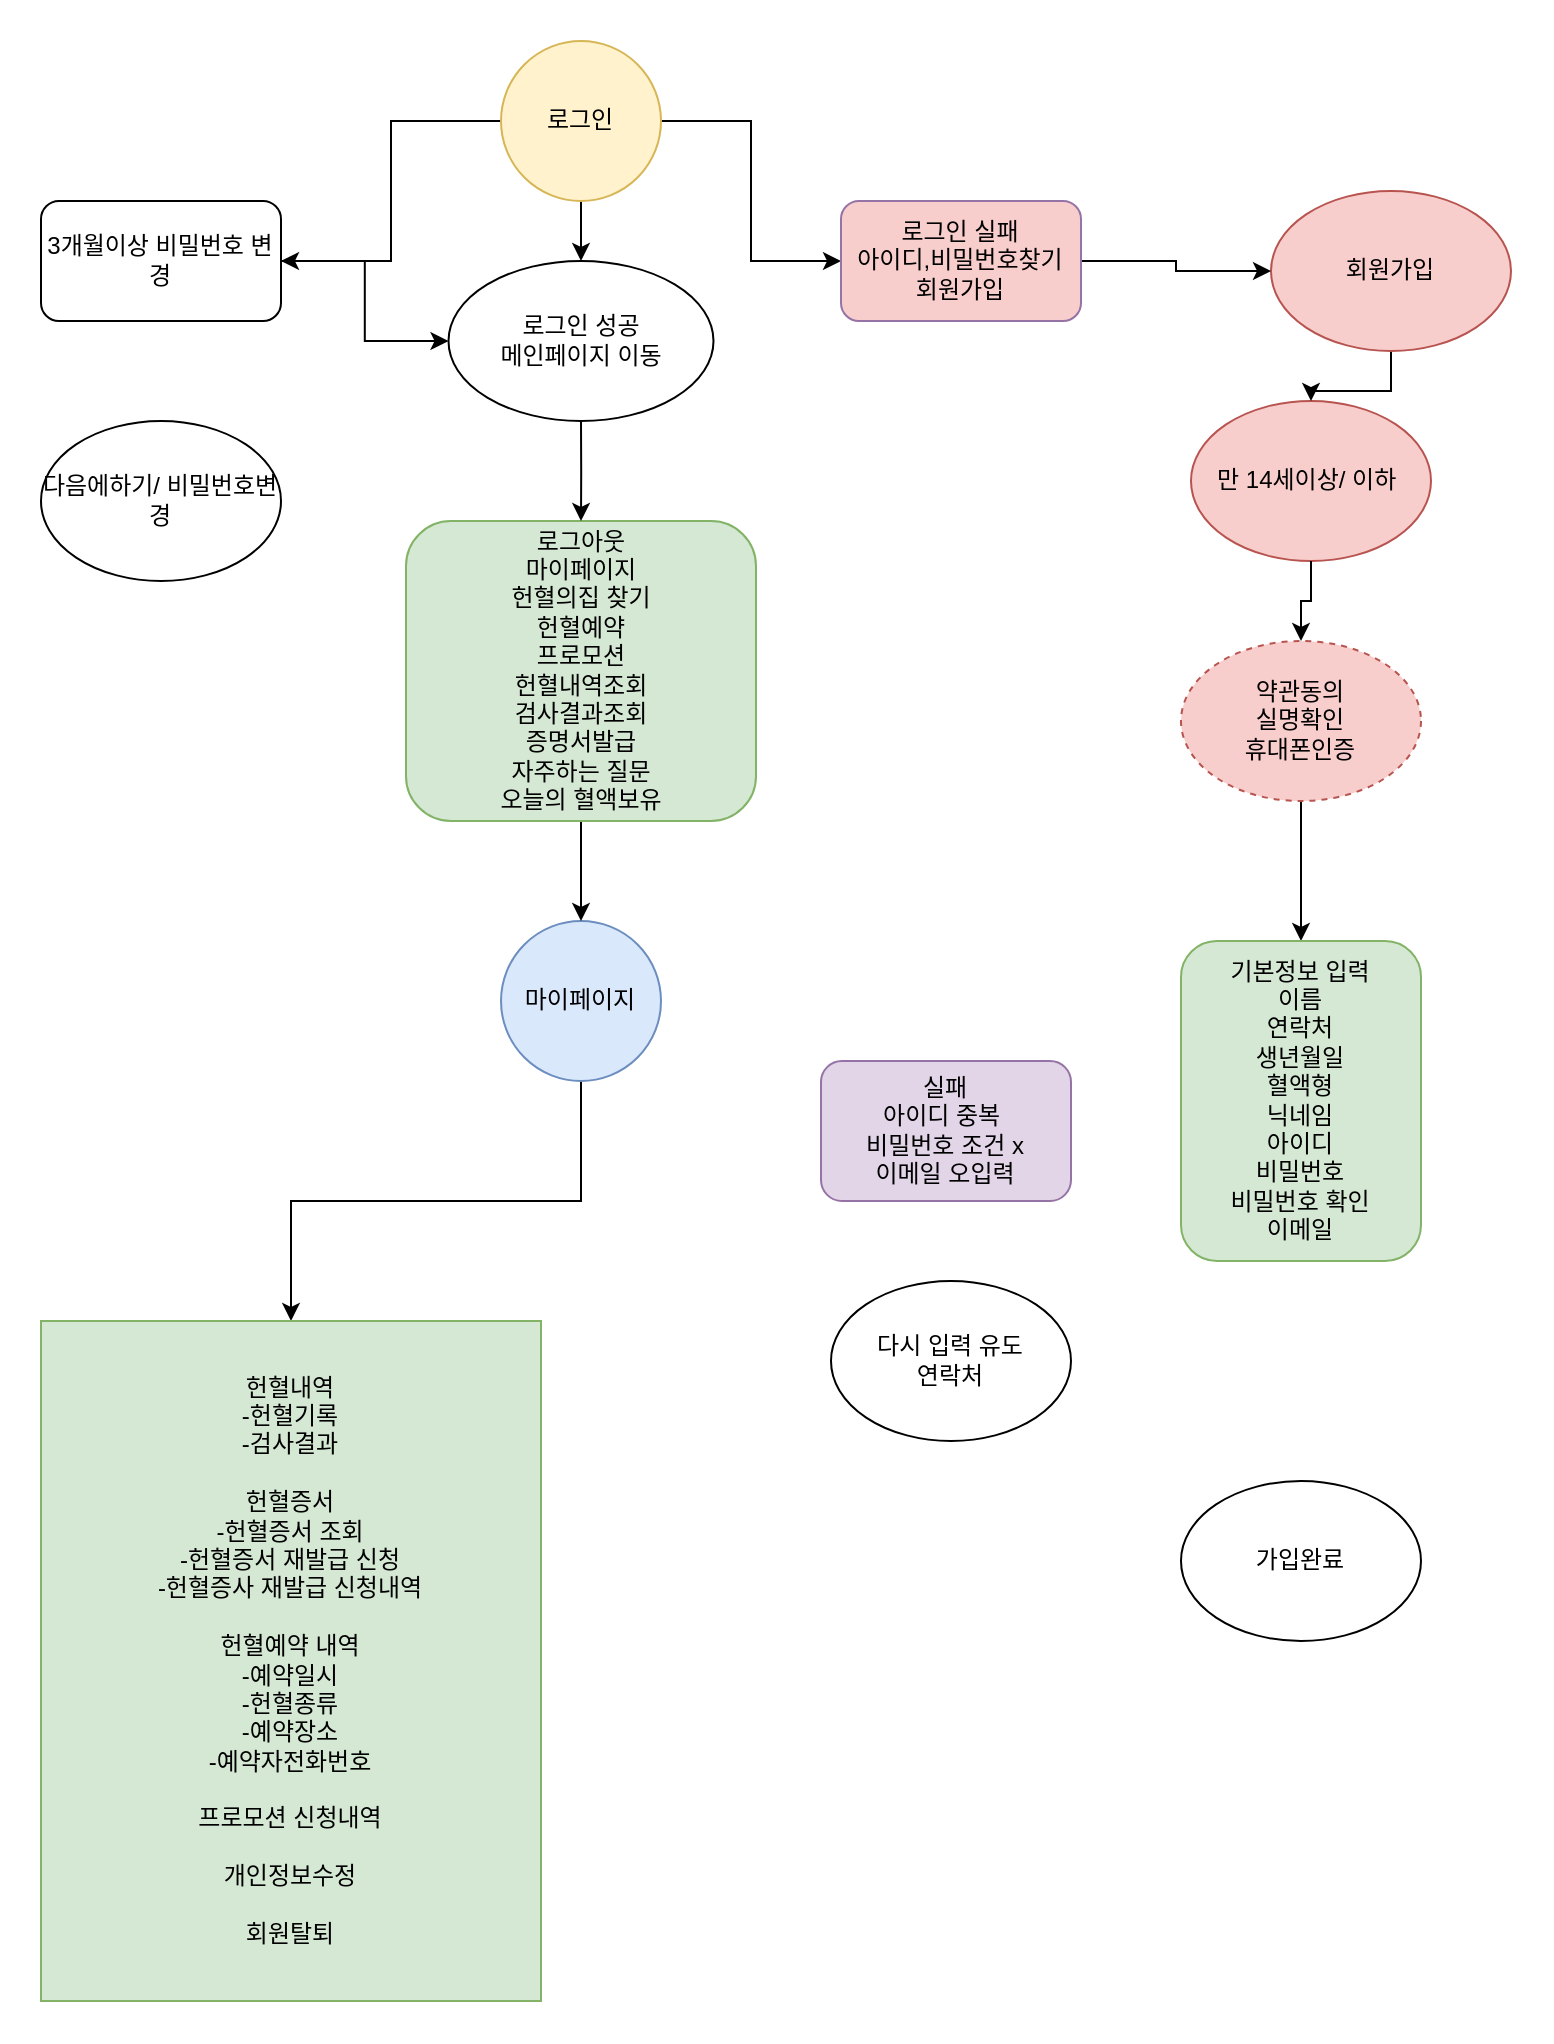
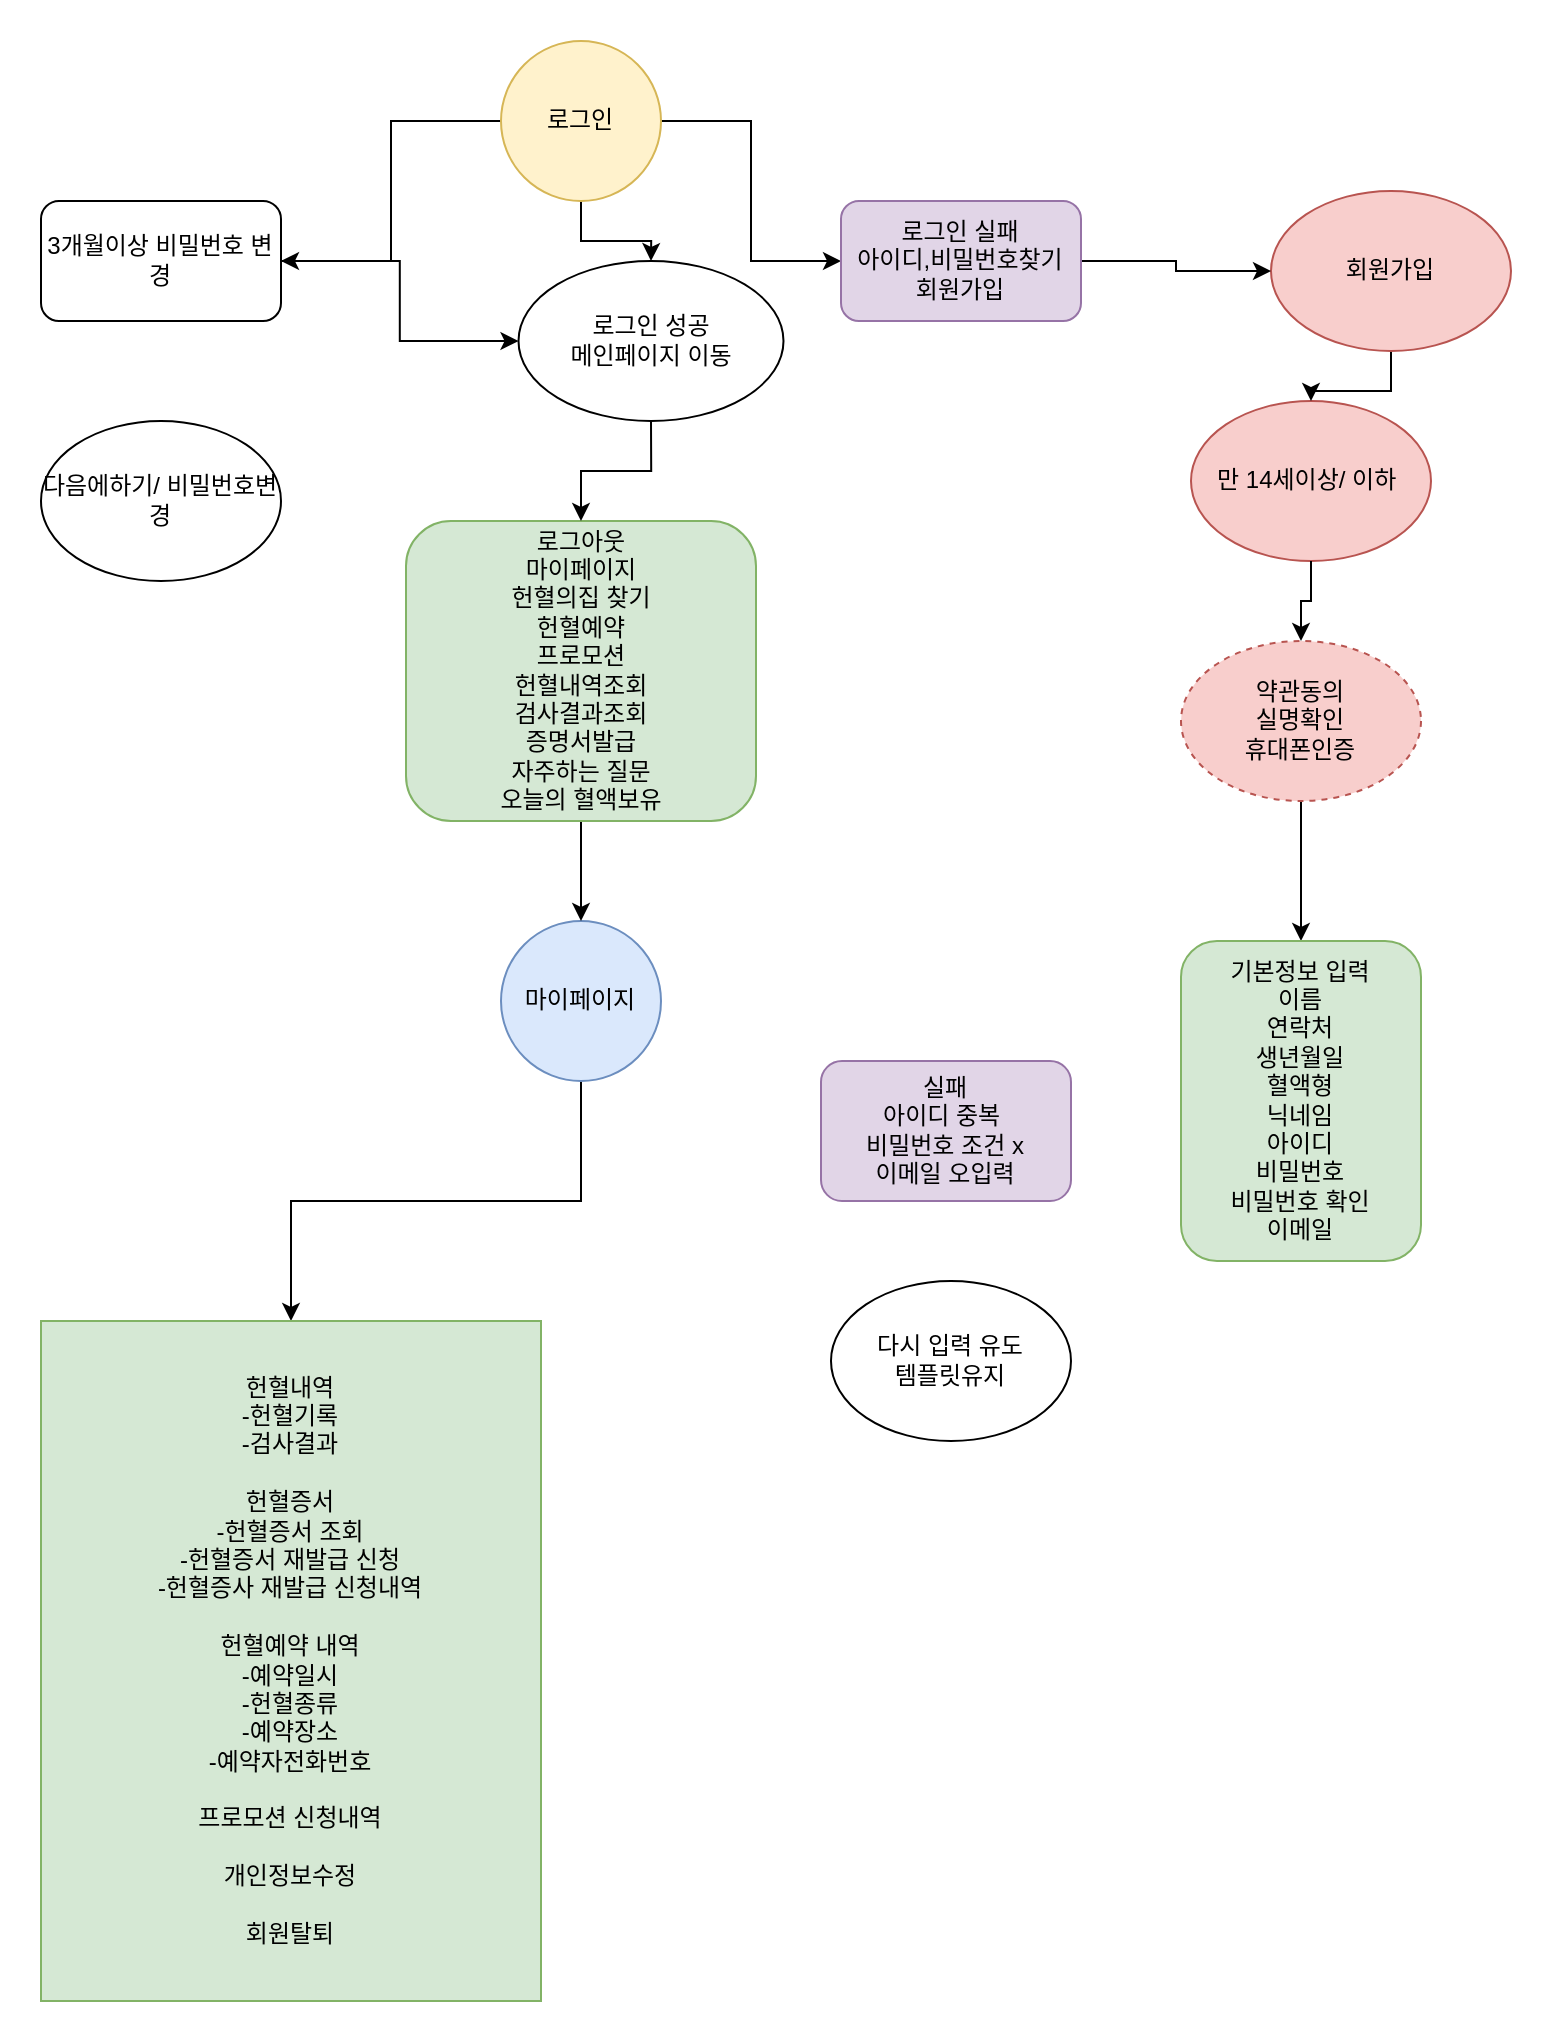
node "로그인 실패 아이디,비밀번호찾기 회원가입": fillcolor #f8cecc -> #e1d5e7
node "로그인 성공 메인페이지 이동": moved (581, 341) -> (651, 341)
node "다시 입력 유도 연락처": label "다시 입력 유도 연락처" -> "다시 입력 유도 템플릿유지"
node "가입완료": removed
